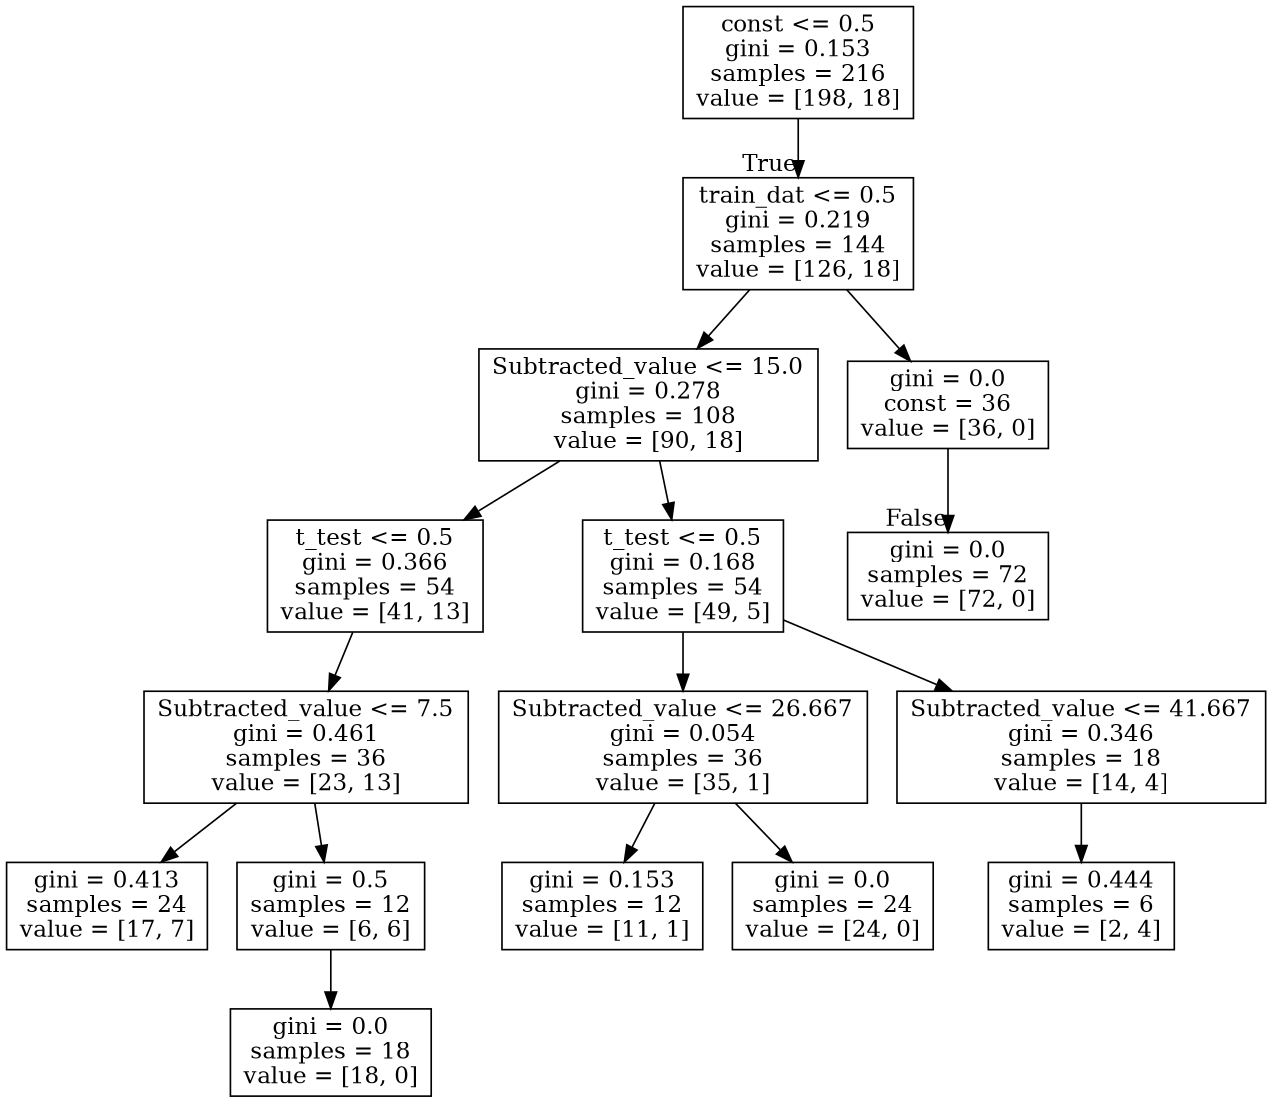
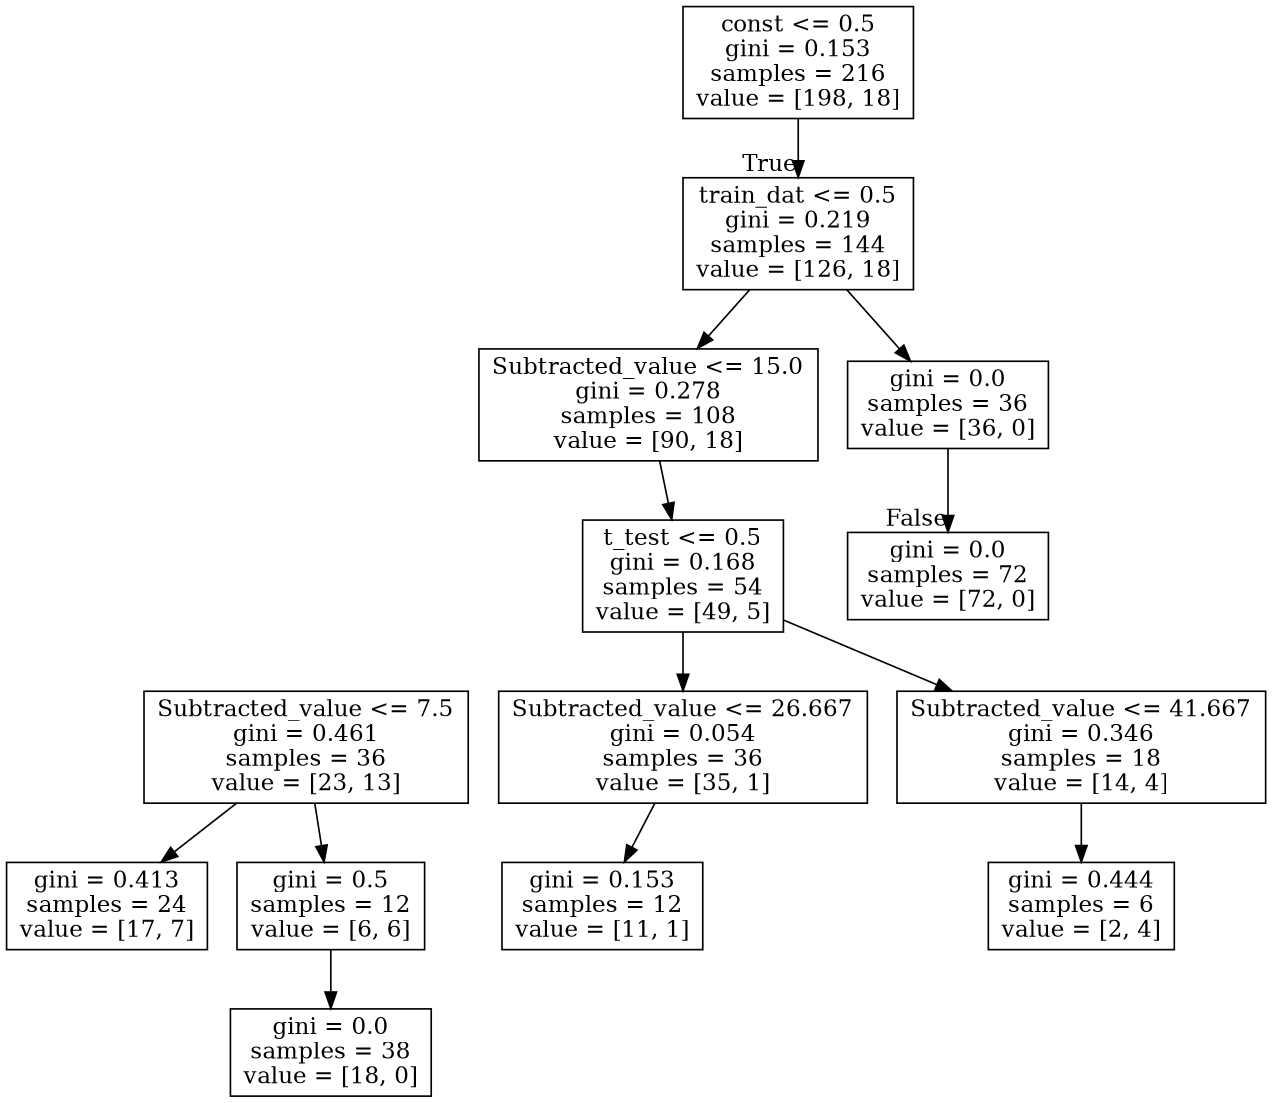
node "gini = 0.0 const = 36 value = [36, 0]": label "gini = 0.0 const = 36 value = [36, 0]" -> "gini = 0.0 samples = 36 value = [36, 0]"
node "t_test <= 0.5 gini = 0.366 samples = 54 value = [41, 13]": removed
node "gini = 0.0 samples = 24 value = [24, 0]": removed
node "gini = 0.0 samples = 18 value = [18, 0]": label "gini = 0.0 samples = 18 value = [18, 0]" -> "gini = 0.0 samples = 38 value = [18, 0]"
